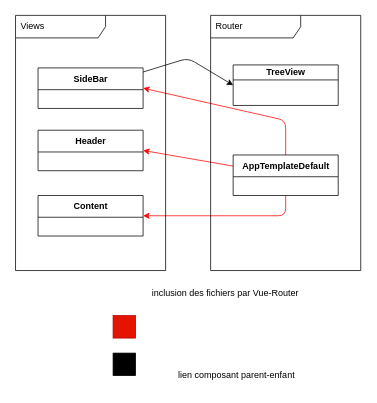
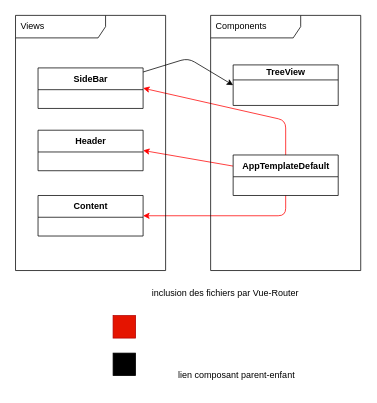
node "Router": label "Router" -> "Components"
